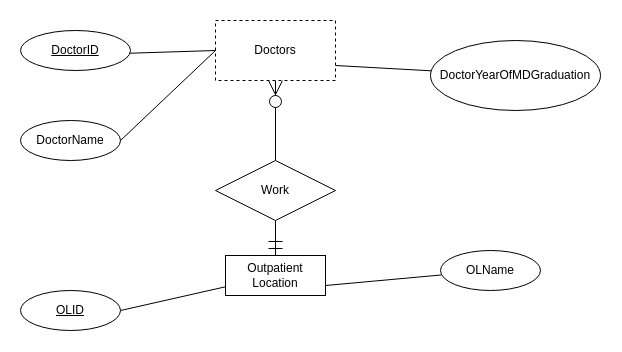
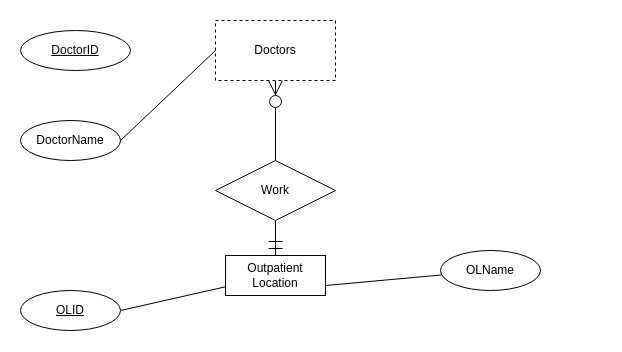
edge "DoctorID" -- "Doctors": removed
edge "Doctors" -- "DoctorYearOfMDGraduation": removed
node "DoctorYearOfMDGraduation": removed
